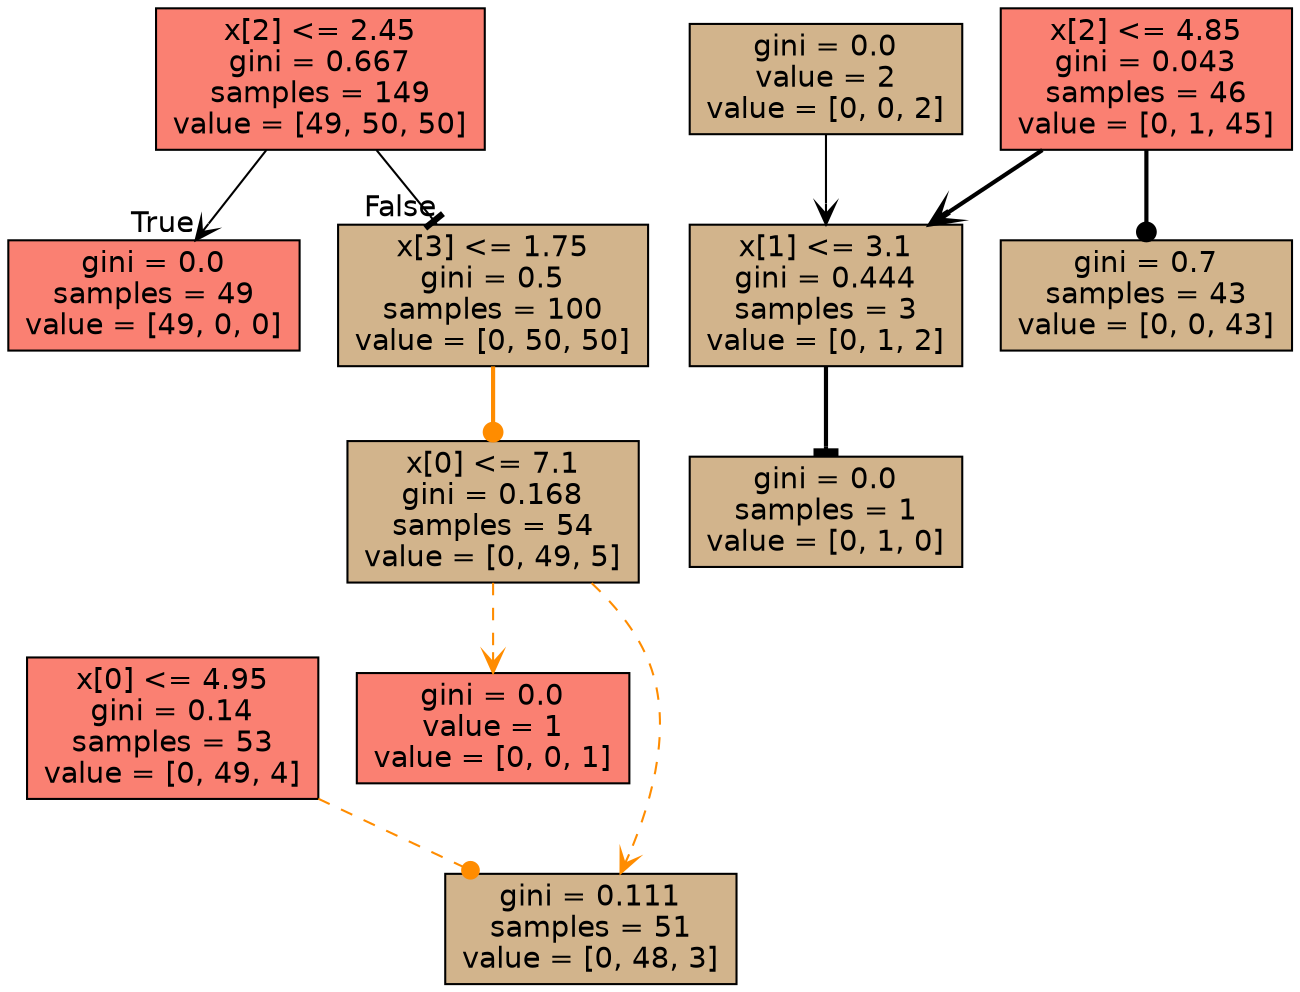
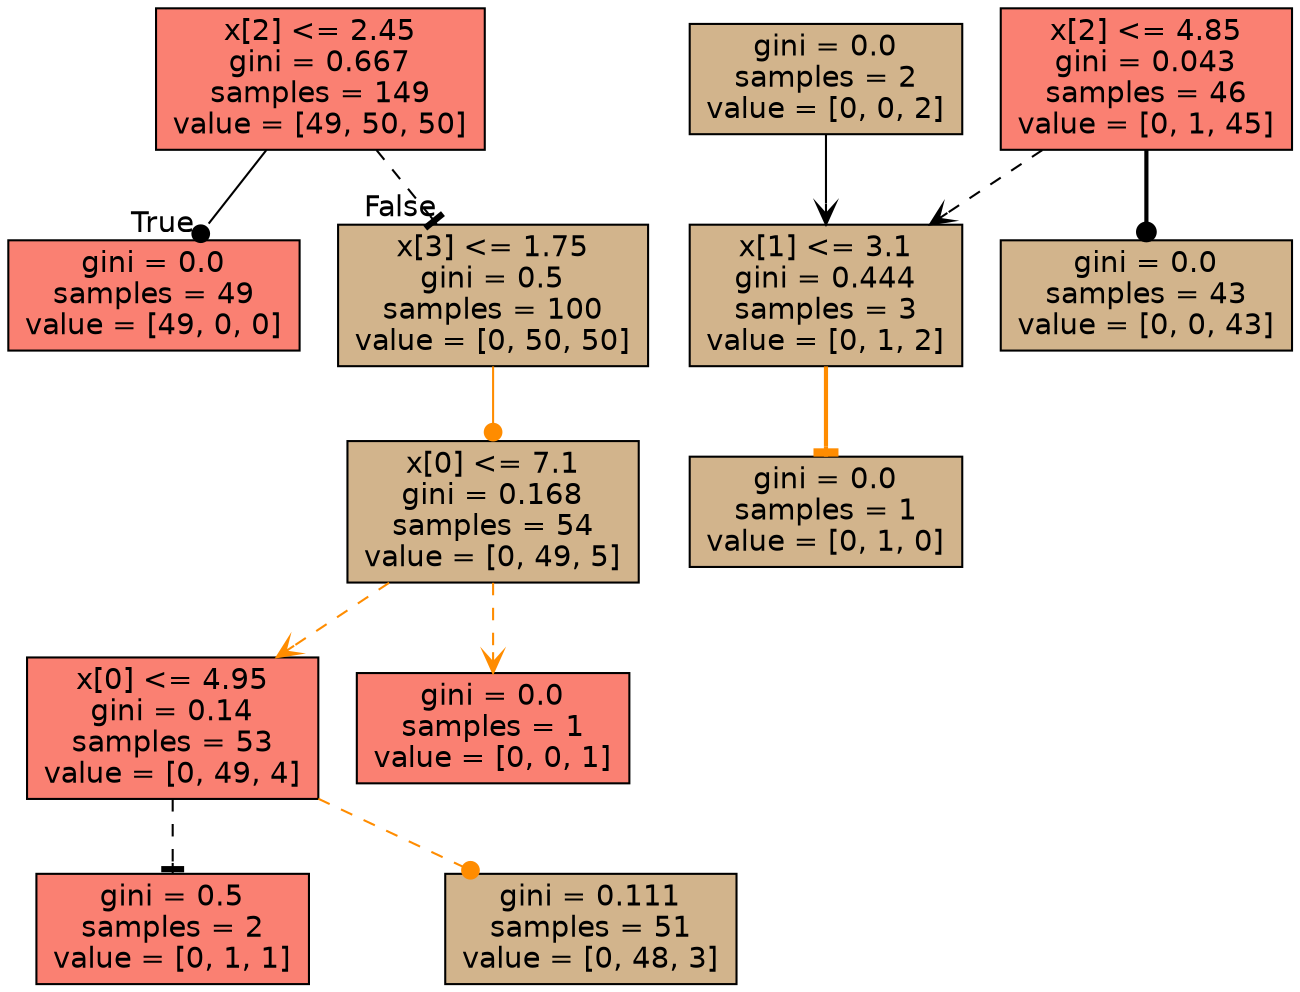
node "gini = 0.0 value = 2 value = [0, 0, 2]": label "gini = 0.0 value = 2 value = [0, 0, 2]" -> "gini = 0.0 samples = 2 value = [0, 0, 2]"
edge "x[2] <= 4.85 gini = 0.043 samples = 46 value = [0, 1, 45]" -> "x[1] <= 3.1 gini = 0.444 samples = 3 value = [0, 1, 2]": style bold -> dashed
edge "x[2] <= 2.45 gini = 0.667 samples = 149 value = [49, 50, 50]" -> "x[3] <= 1.75 gini = 0.5 samples = 100 value = [0, 50, 50]": style solid -> dashed
edge "x[2] <= 2.45 gini = 0.667 samples = 149 value = [49, 50, 50]" -> "gini = 0.0 samples = 49 value = [49, 0, 0]": arrowhead vee -> dot
node "gini = 0.7 samples = 43 value = [0, 0, 43]": label "gini = 0.7 samples = 43 value = [0, 0, 43]" -> "gini = 0.0 samples = 43 value = [0, 0, 43]"
edge "x[3] <= 1.75 gini = 0.5 samples = 100 value = [0, 50, 50]" -> "x[0] <= 7.1 gini = 0.168 samples = 54 value = [0, 49, 5]": style bold -> solid
edge "x[1] <= 3.1 gini = 0.444 samples = 3 value = [0, 1, 2]" -> "gini = 0.0 samples = 1 value = [0, 1, 0]": color black -> darkorange
edge "x[0] <= 7.1 gini = 0.168 samples = 54 value = [0, 49, 5]" -> "gini = 0.111 samples = 51 value = [0, 48, 3]": now "x[0] <= 7.1 gini = 0.168 samples = 54 value = [0, 49, 5]" -> "x[0] <= 4.95 gini = 0.14 samples = 53 value = [0, 49, 4]"
node "gini = 0.0 value = 1 value = [0, 0, 1]": label "gini = 0.0 value = 1 value = [0, 0, 1]" -> "gini = 0.0 samples = 1 value = [0, 0, 1]"
node "gini = 0.5 samples = 2 value = [0, 1, 1]": added
